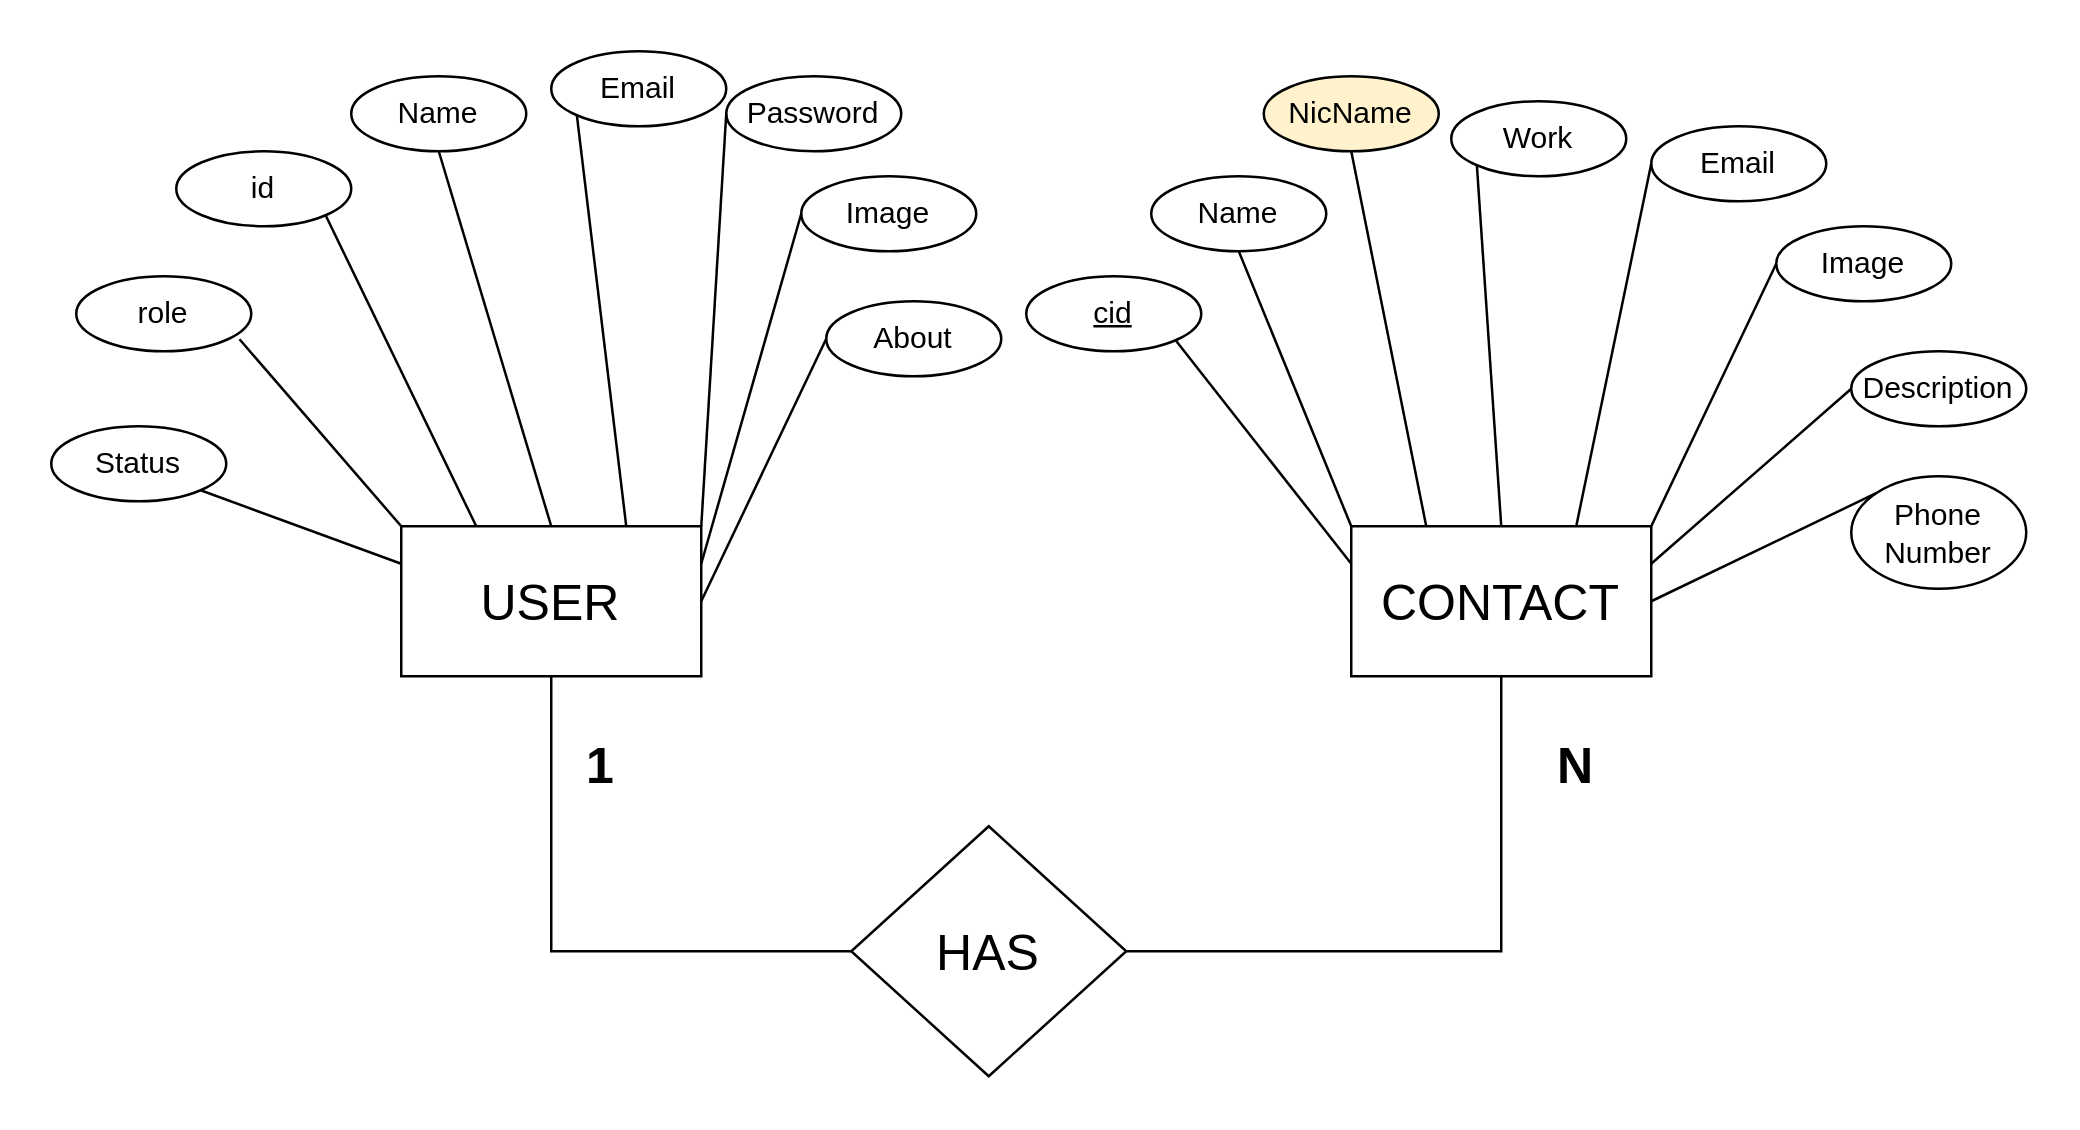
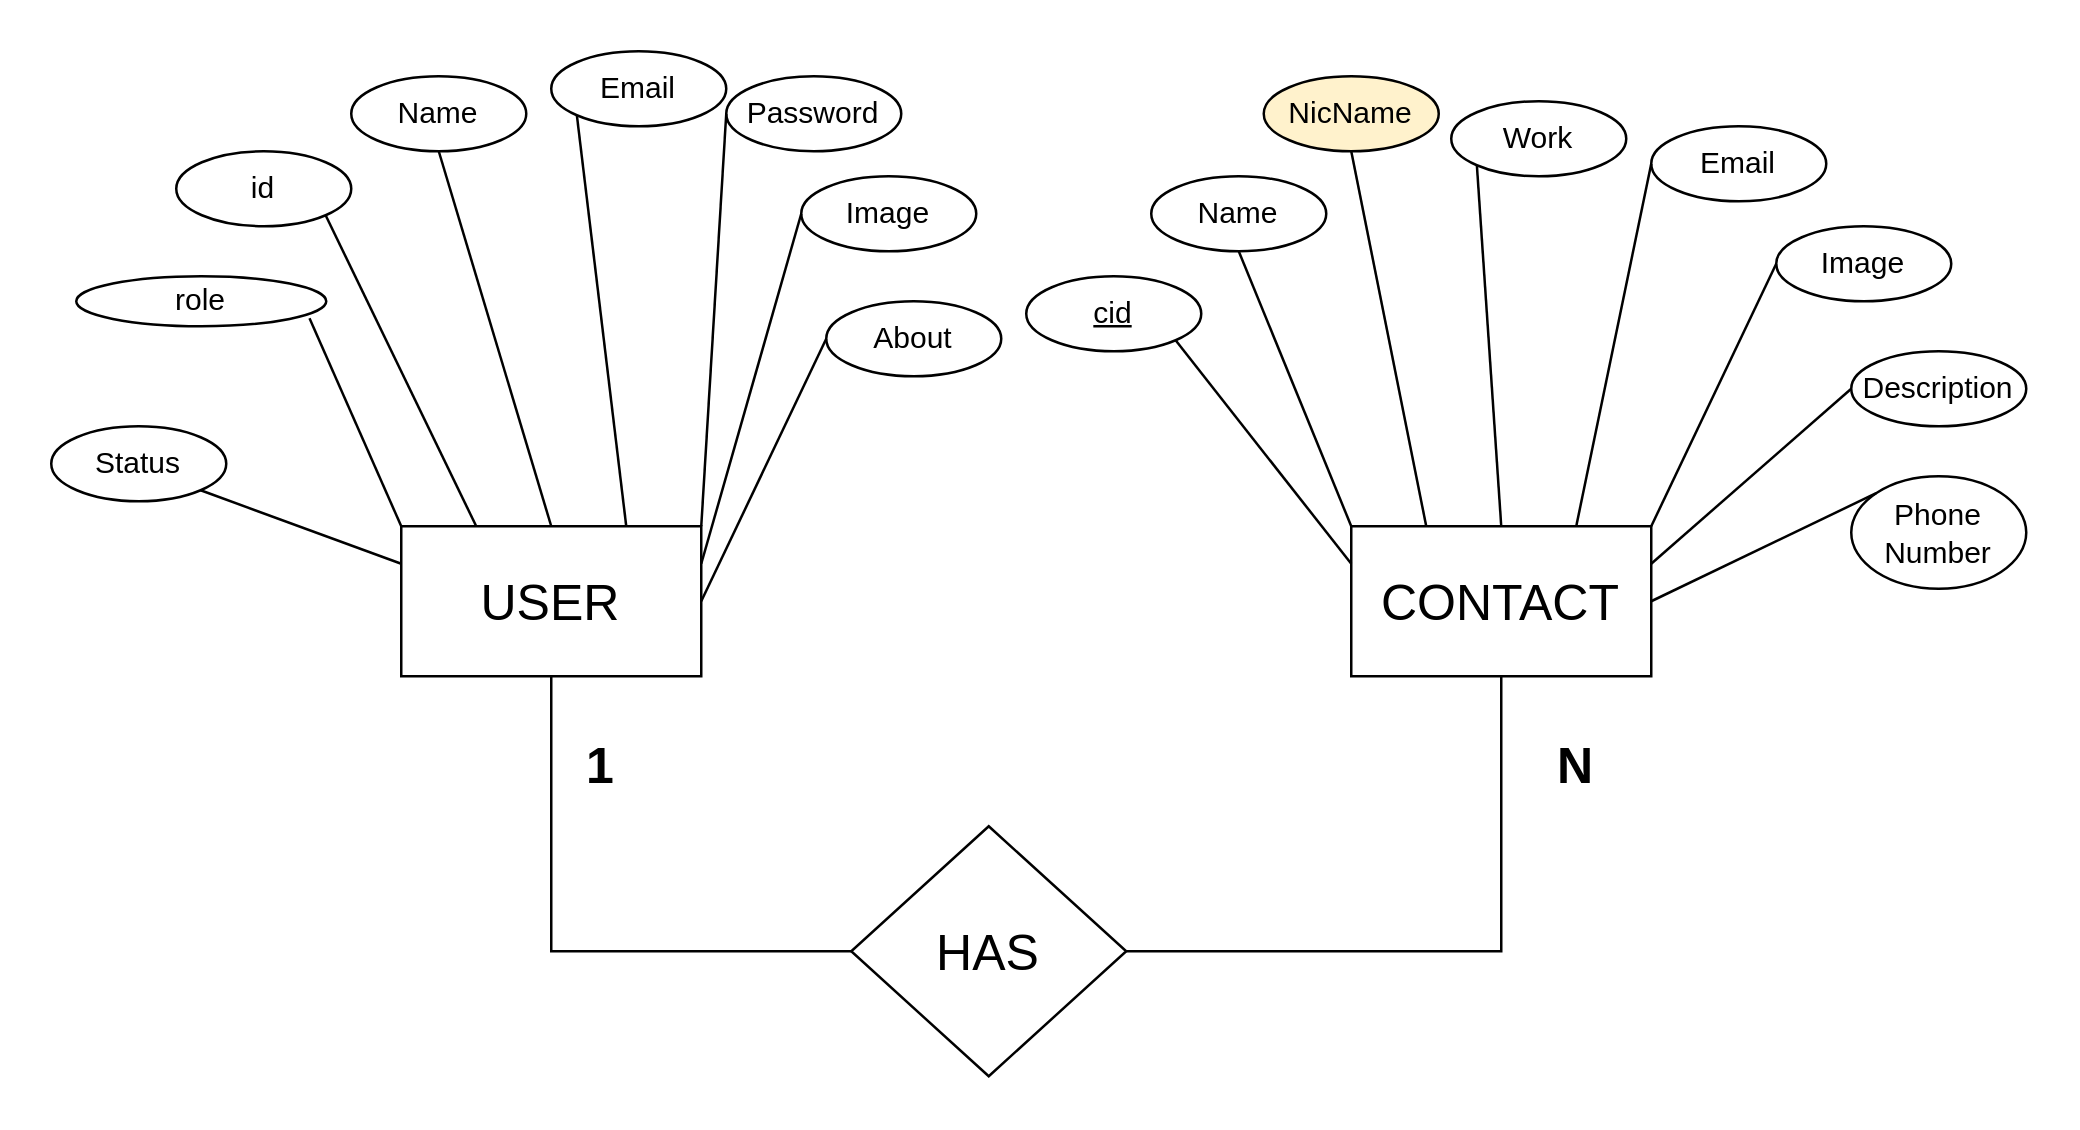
node "role": size 175x75 -> 250x50
